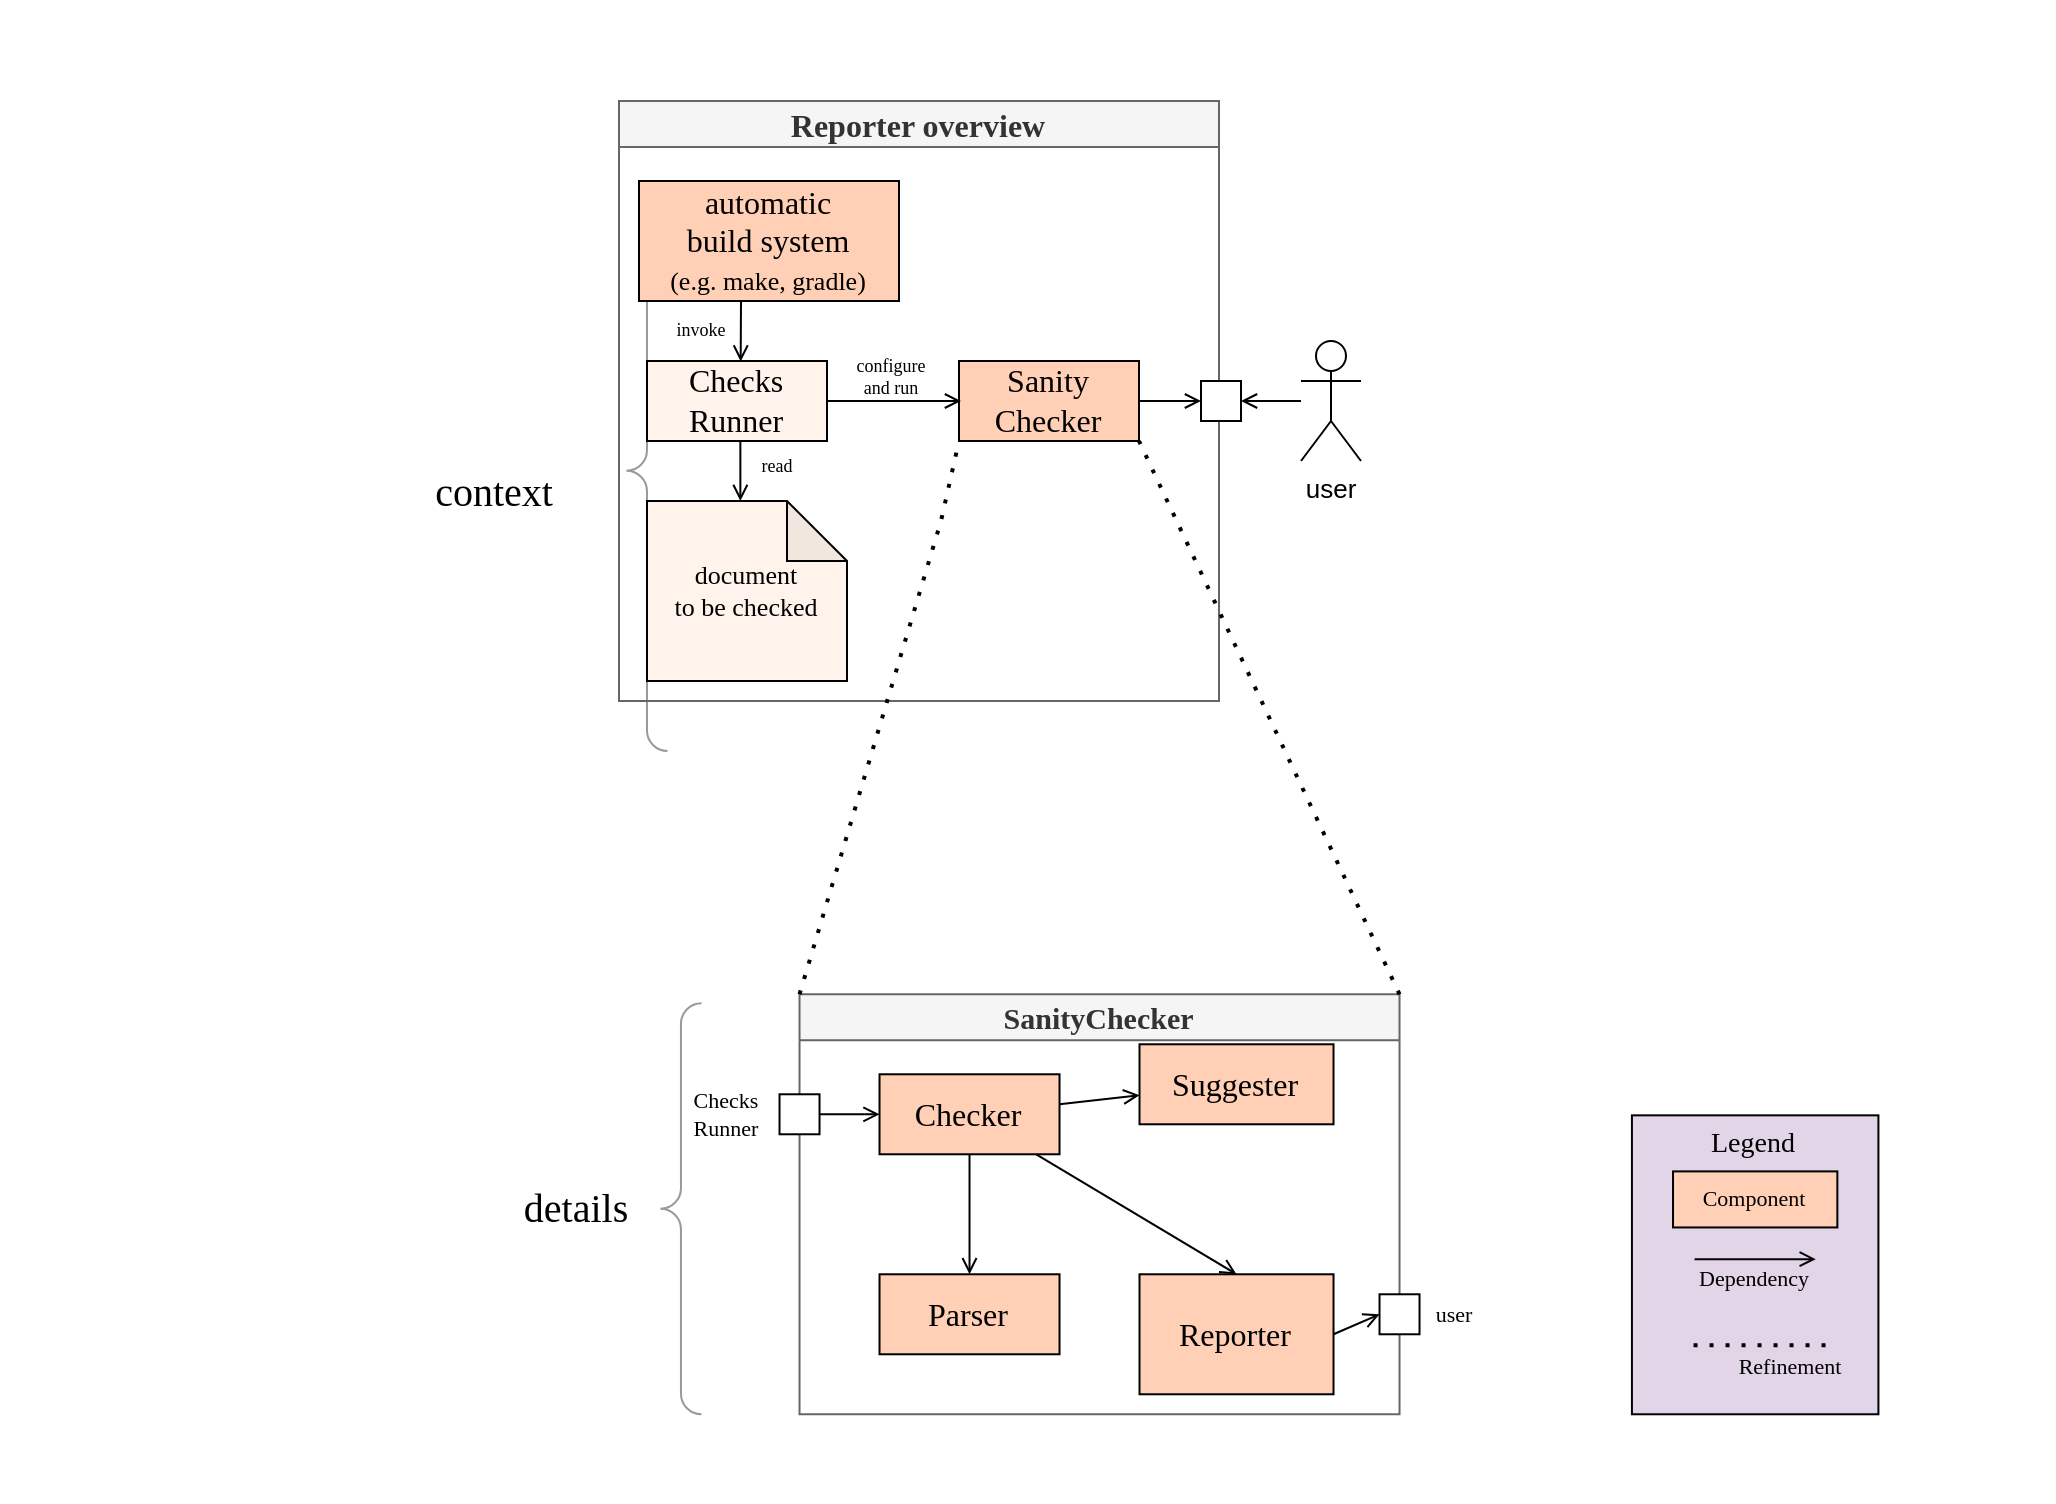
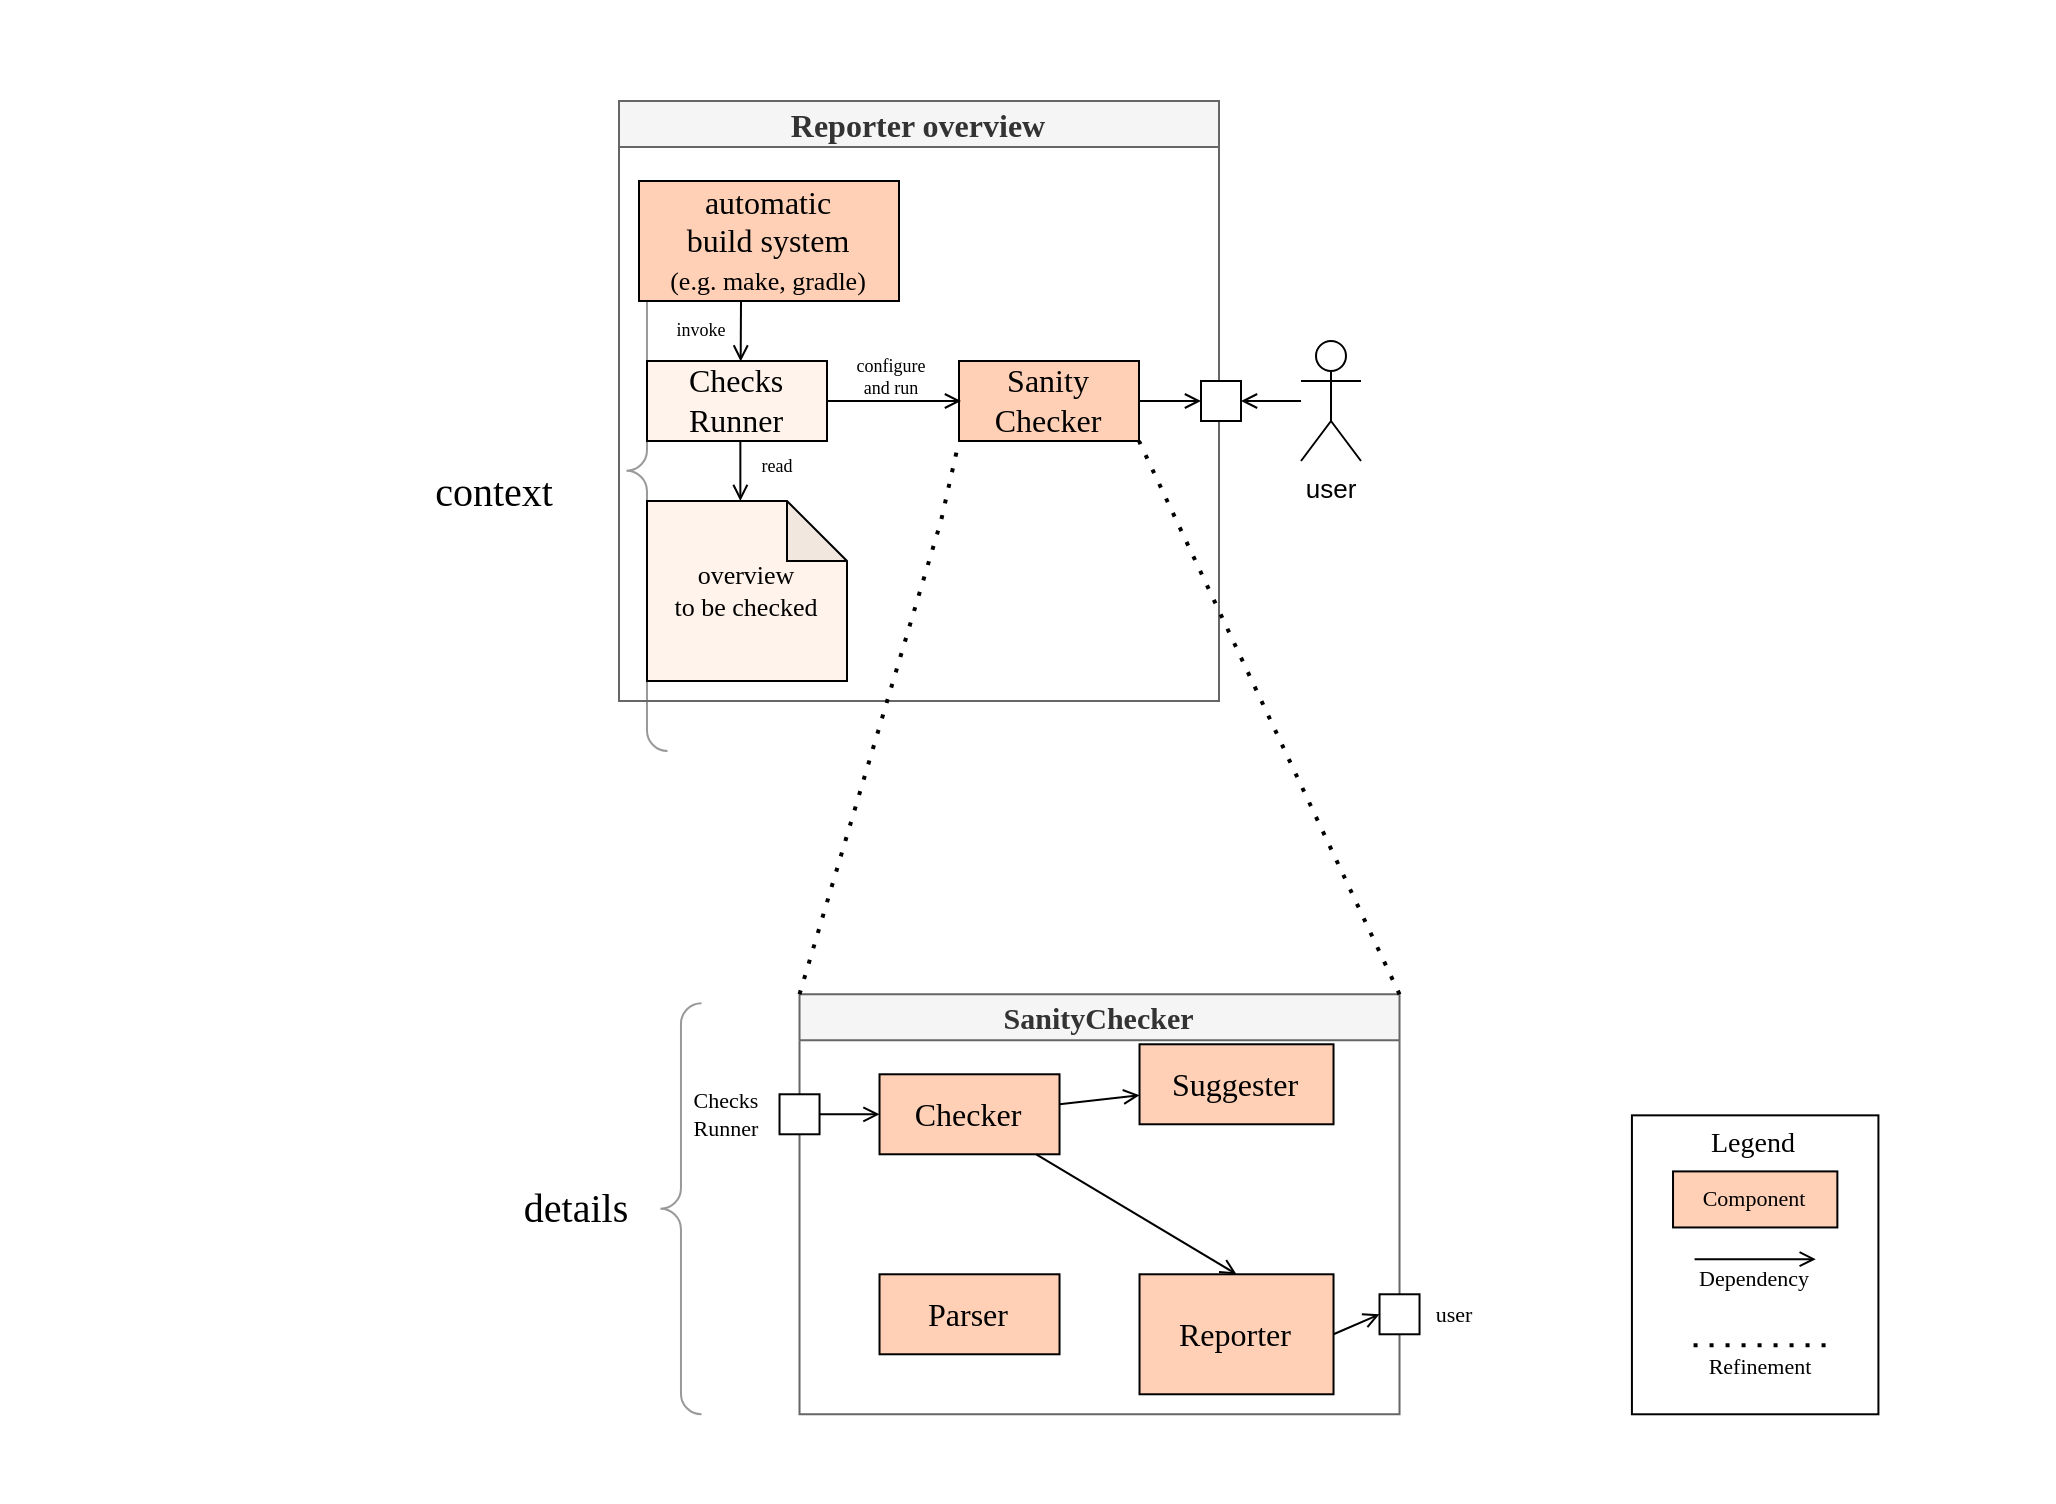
node "document to be checked": label "document to be checked" -> "overview to be checked"
edge "Checker" -> "Parser": removed
node "Legend": fillcolor #e1d5e7 -> #ffffff
node "Refinement": moved (1791, 1368) -> (1761, 1368)
